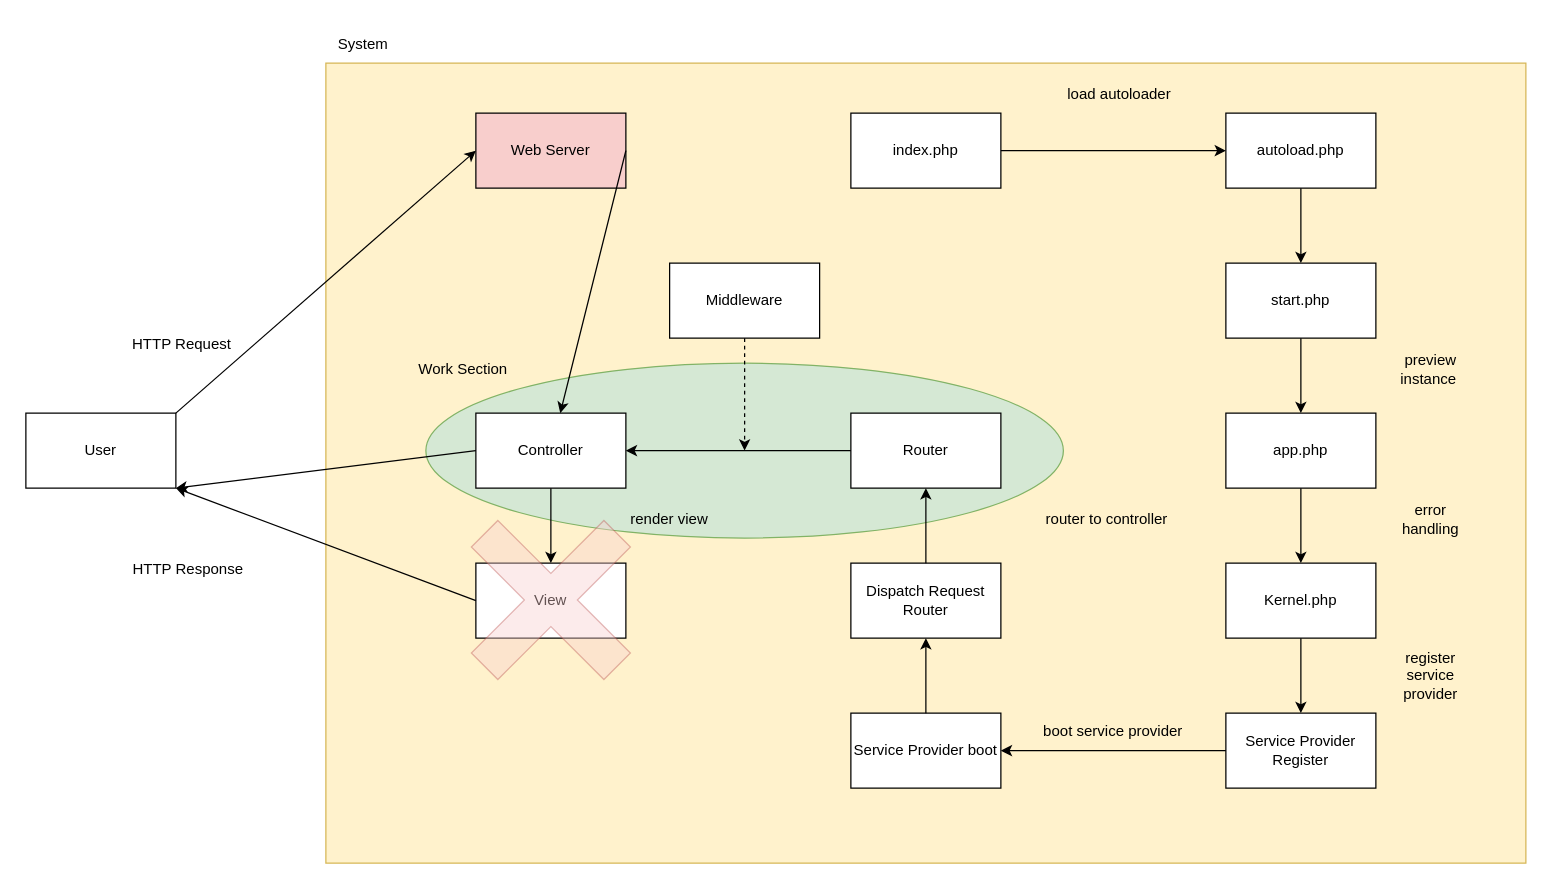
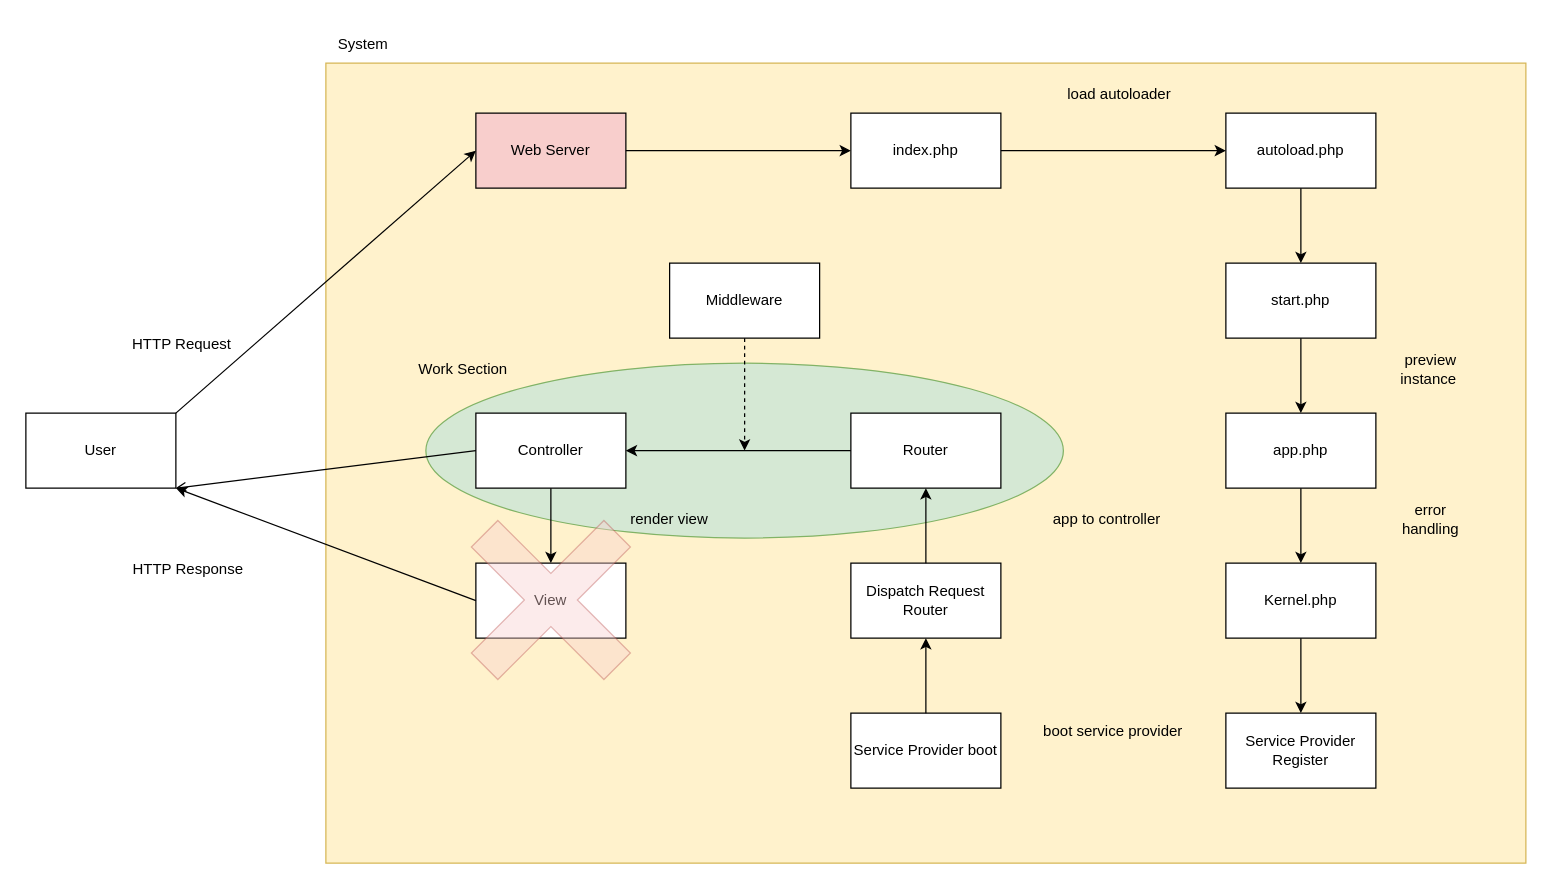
edge "Web Server" -> "Controller": now "Web Server" -> "index.php"
edge "Controller" -> "User": arrowhead classic -> open
node "router to controller": label "router to controller" -> "app to controller"
node "register service provider": removed
edge "Service Provider Register" -> "Service Provider boot": removed
